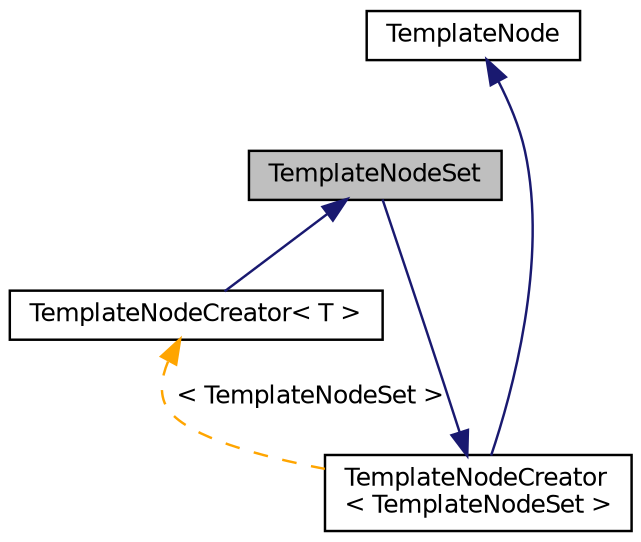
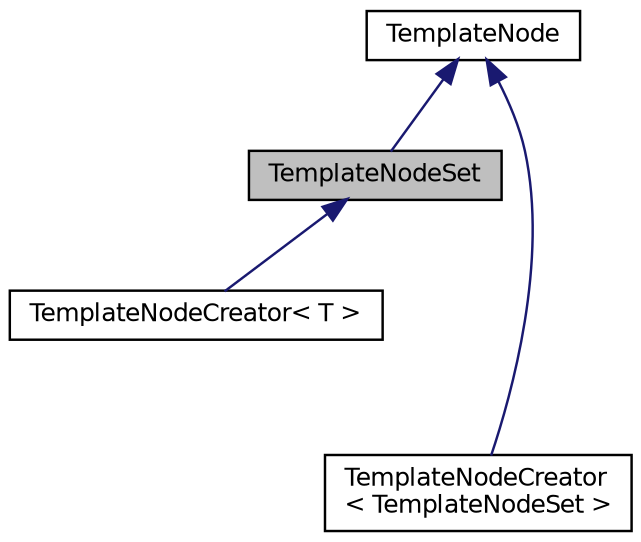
edge "TemplateNodeSet" -> "TemplateNodeCreator < TemplateNodeSet >": now "TemplateNodeSet" -> "TemplateNode"
edge "TemplateNodeCreator < TemplateNodeSet >" -> "TemplateNodeCreator< T >": removed, label "< TemplateNodeSet >"
